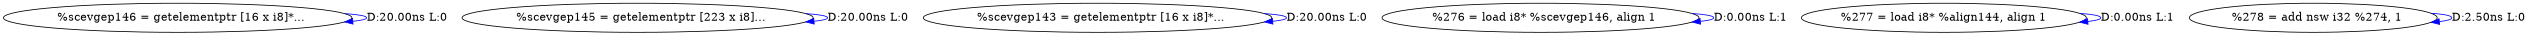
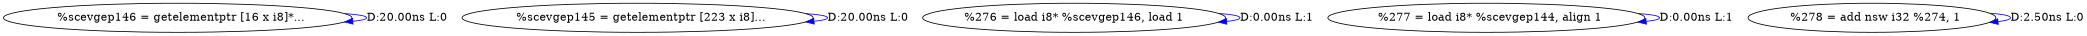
node "%scevgep143 = getelementptr [16 x i8]*...": removed
node "%276 = load i8* %scevgep146, align 1": label "%276 = load i8* %scevgep146, align 1" -> "%276 = load i8* %scevgep146, load 1"
node "%277 = load i8* %align144, align 1": label "%277 = load i8* %align144, align 1" -> "%277 = load i8* %scevgep144, align 1"
